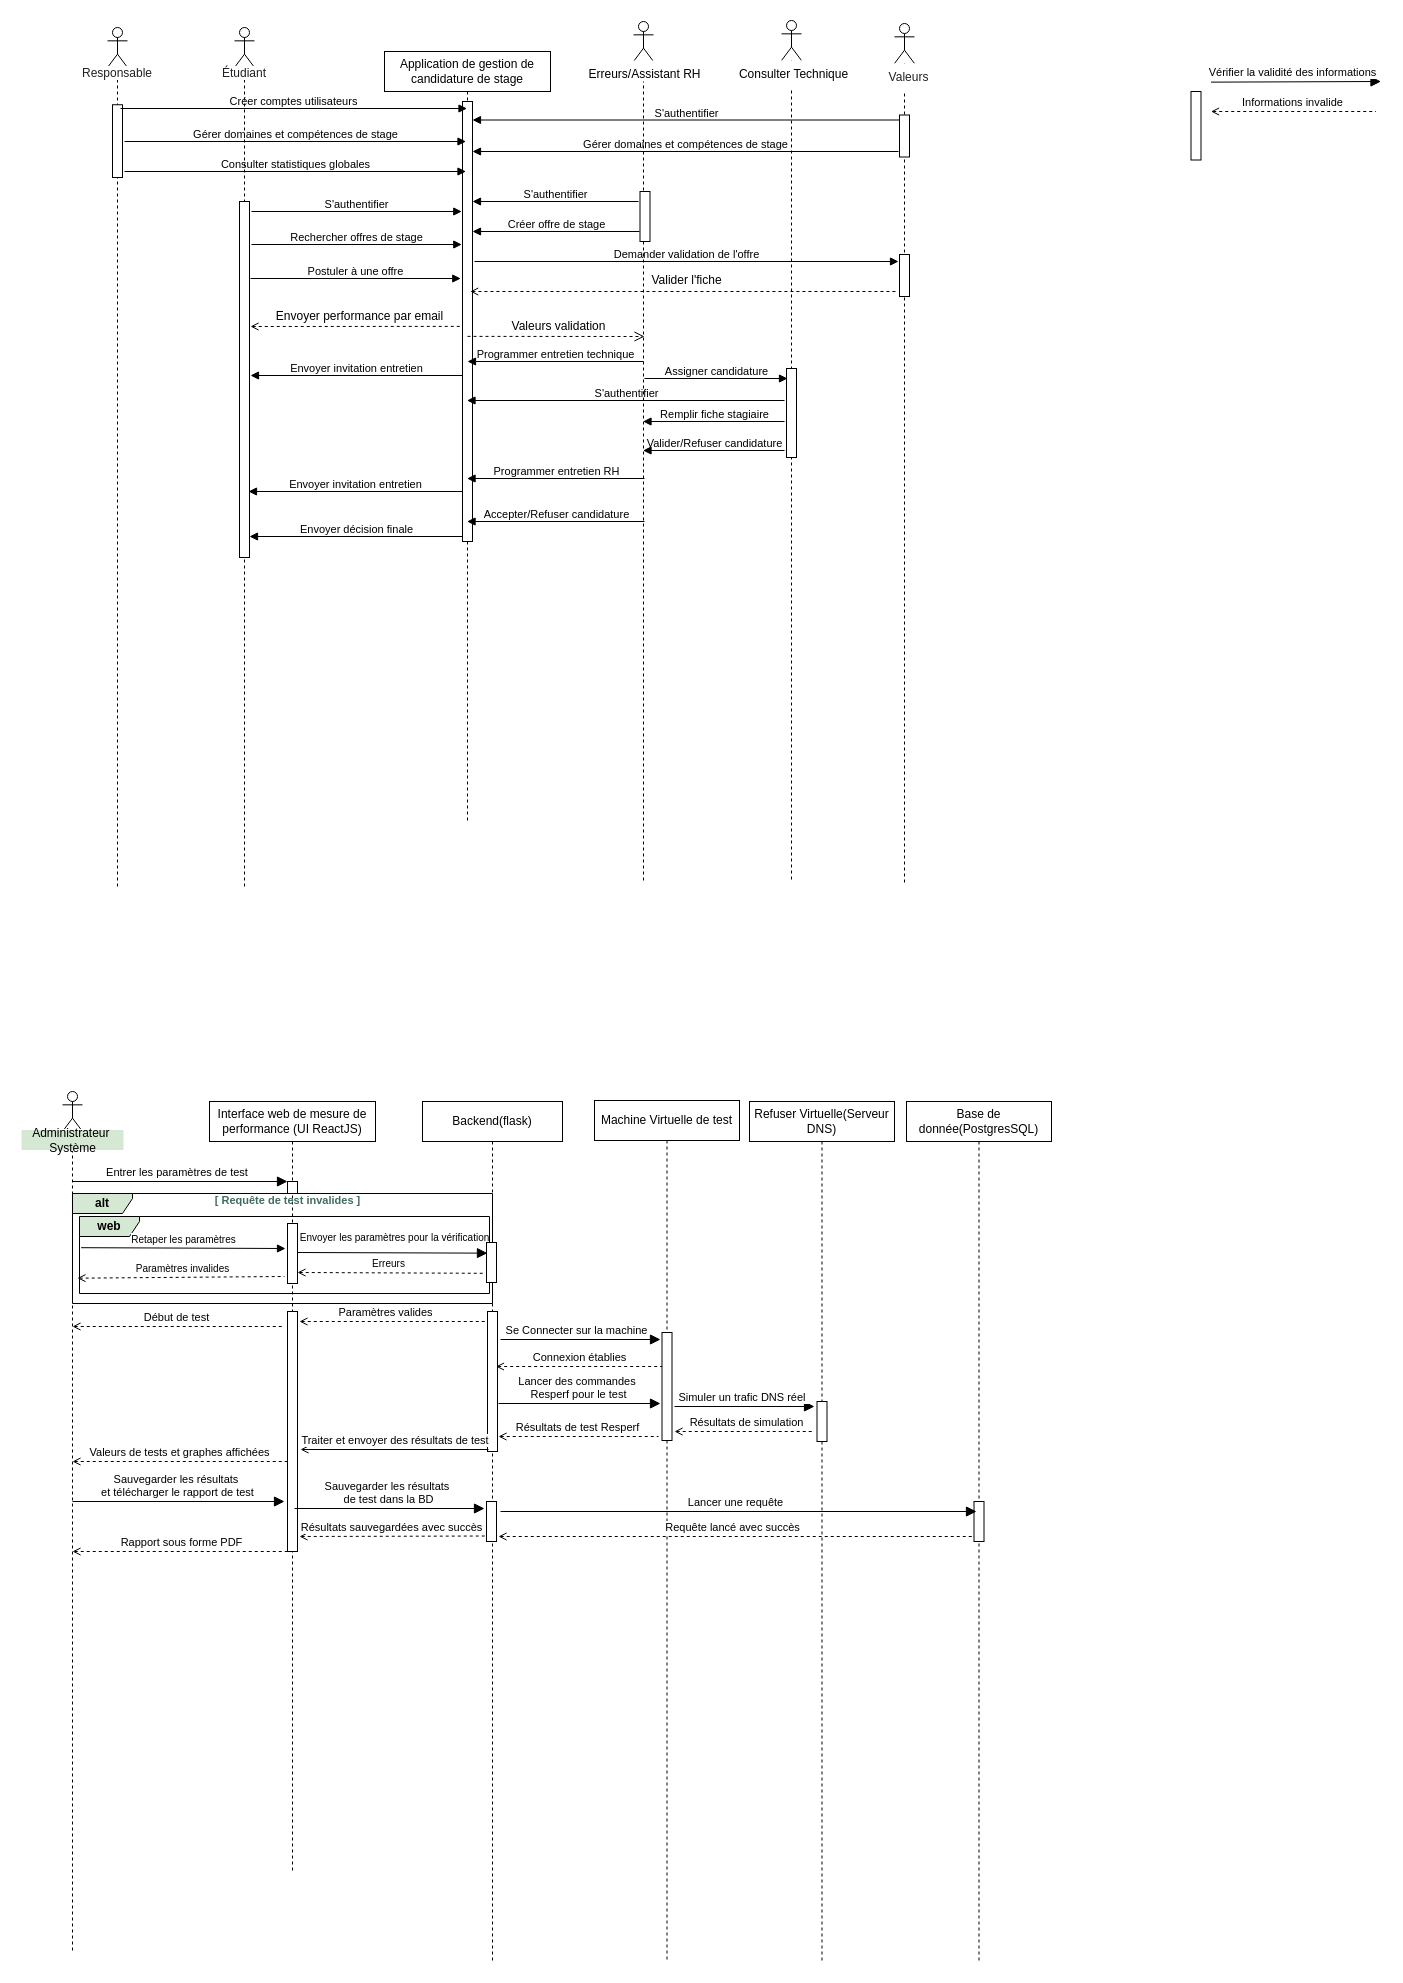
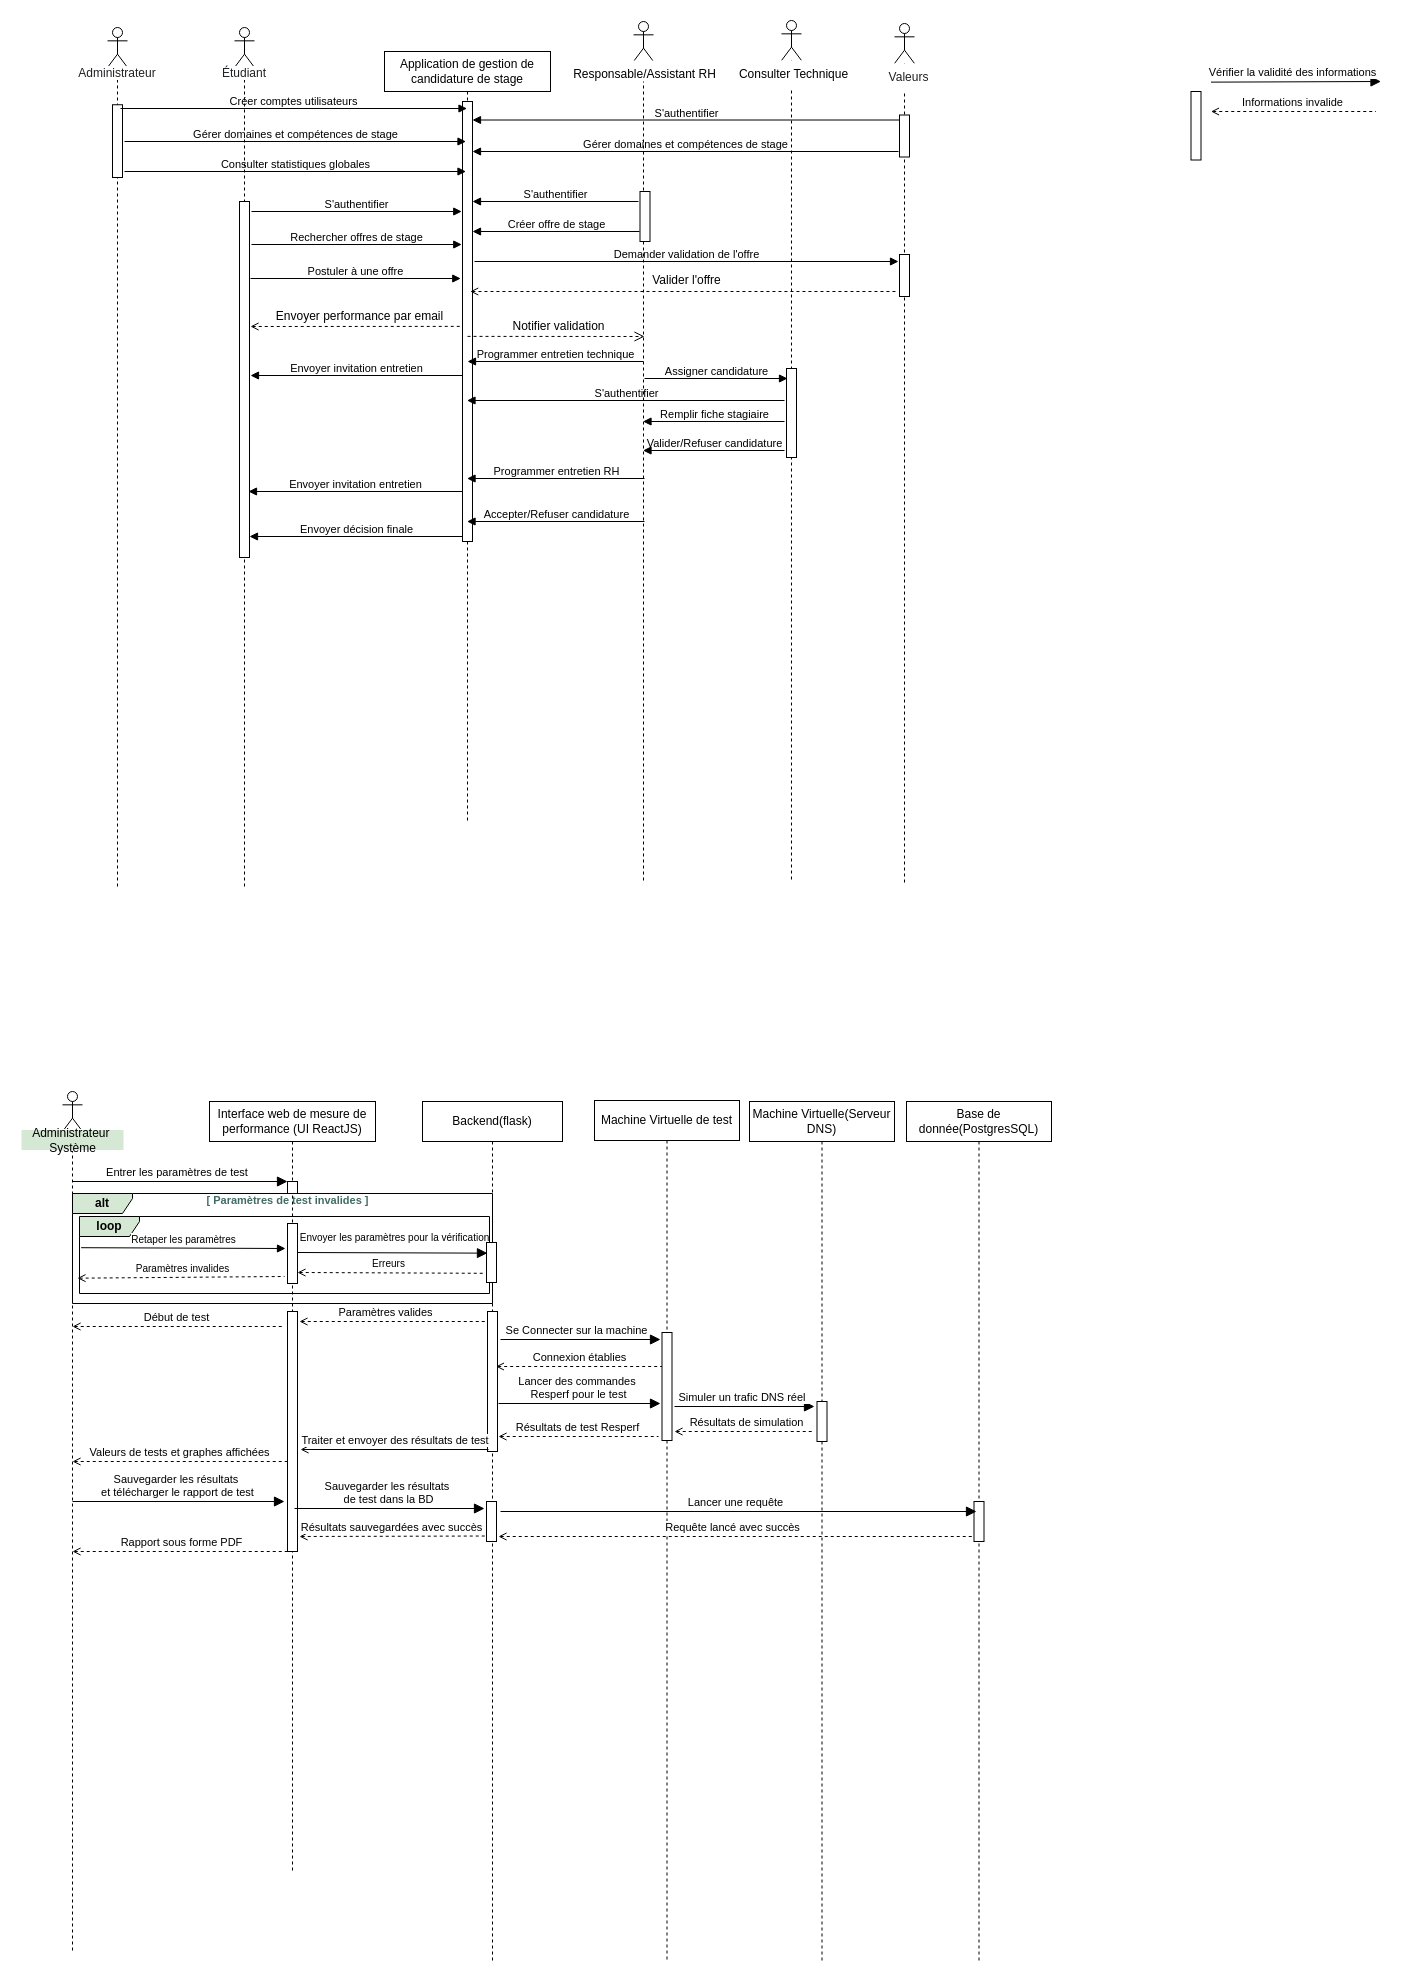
node "Responsable": label "Responsable" -> "Administrateur"
node "Erreurs/Assistant RH": label "Erreurs/Assistant RH" -> "Responsable/Assistant RH"
node "Valider l'fiche": label "Valider l'fiche" -> "Valider l'offre"
node "Valeurs validation": label "Valeurs validation" -> "Notifier validation"
node "Refuser Virtuelle(Serveur DNS)": label "Refuser Virtuelle(Serveur DNS)" -> "Machine Virtuelle(Serveur DNS)"
node "[ Requête de test invalides ]": label "[ Requête de test invalides ]" -> "[ Paramètres de test invalides ]"
node "web": label "web" -> "loop"
